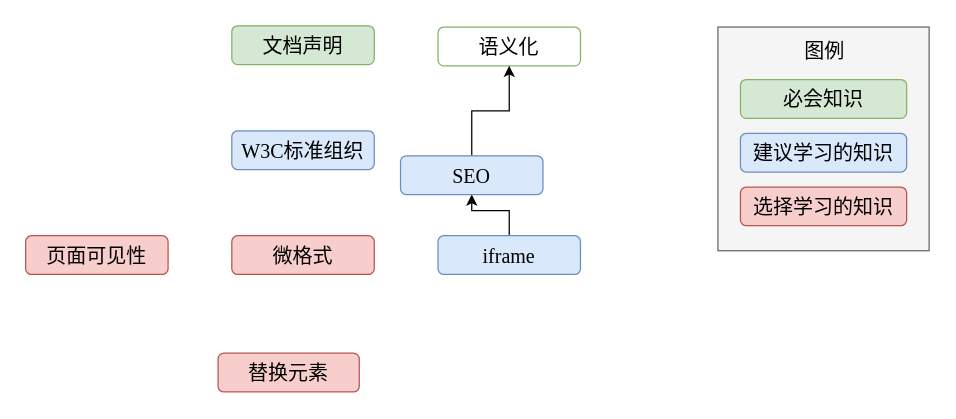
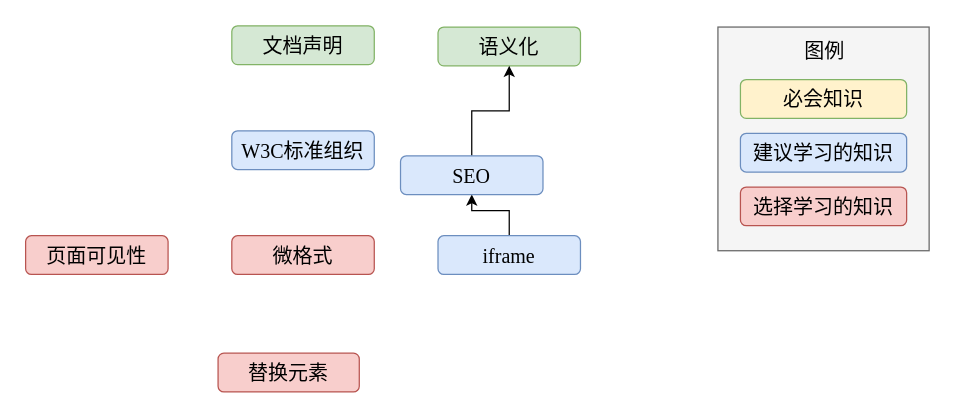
node "语义化": fillcolor #ffffff -> #d5e8d4
node "必会知识": fillcolor #d5e8d4 -> #fff2cc
